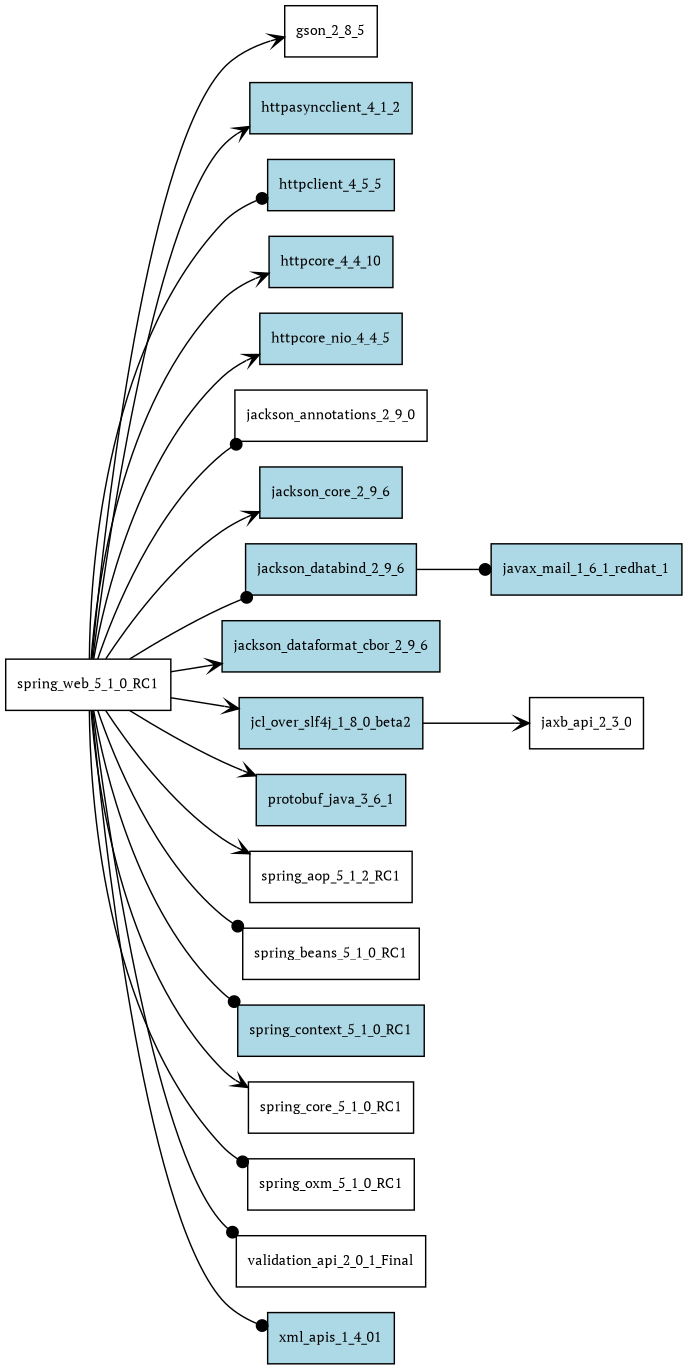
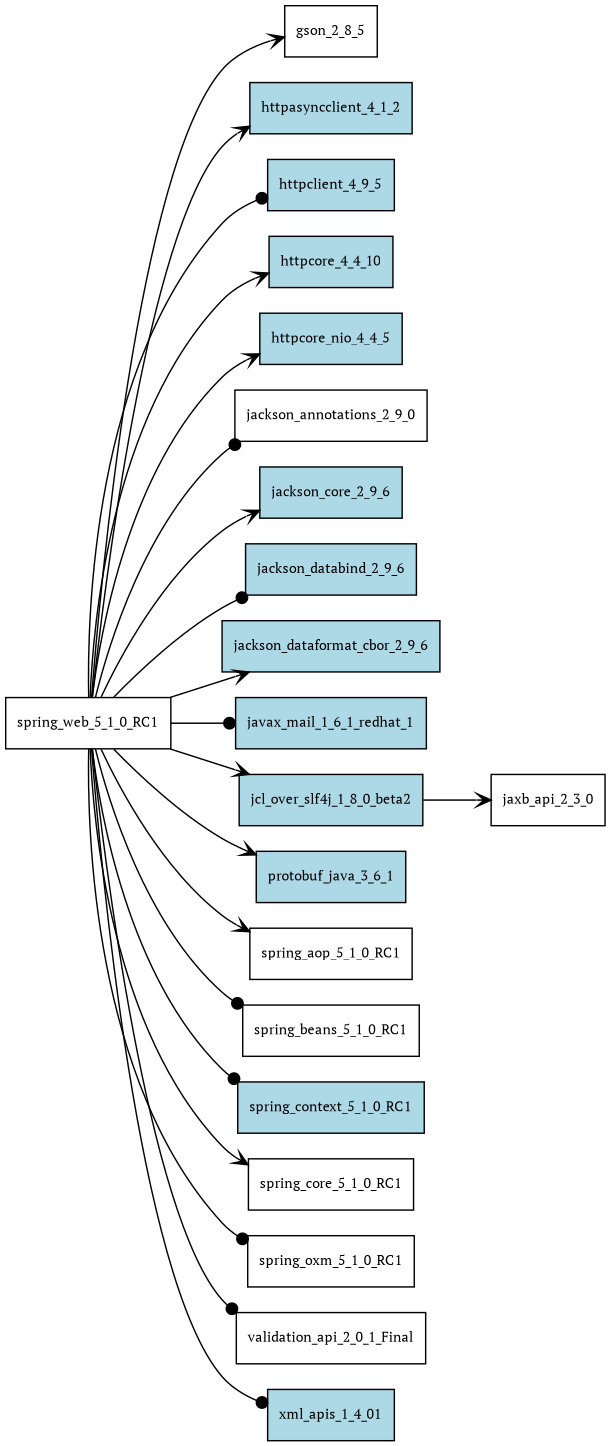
node "httpclient_4_5_5": label "httpclient_4_5_5" -> "httpclient_4_9_5"
edge "jackson_databind_2_9_6" -> "javax_mail_1_6_1_redhat_1": now "spring_web_5_1_0_RC1" -> "javax_mail_1_6_1_redhat_1"
node "spring_aop_5_1_2_RC1": label "spring_aop_5_1_2_RC1" -> "spring_aop_5_1_0_RC1"
